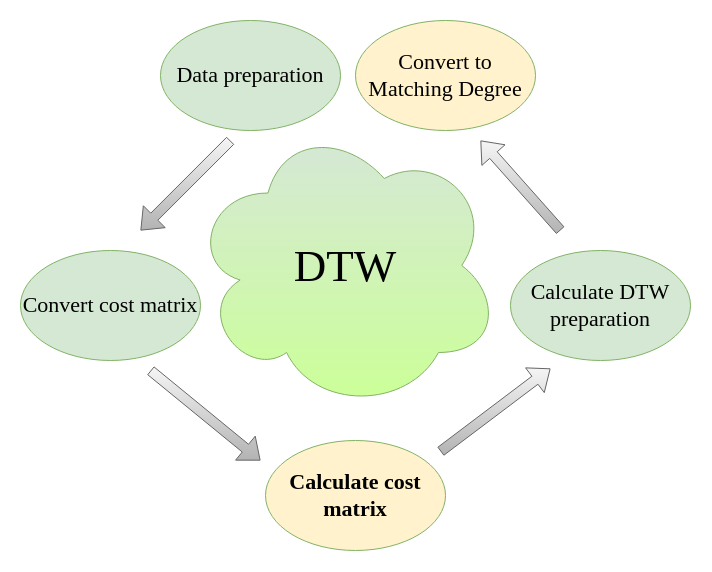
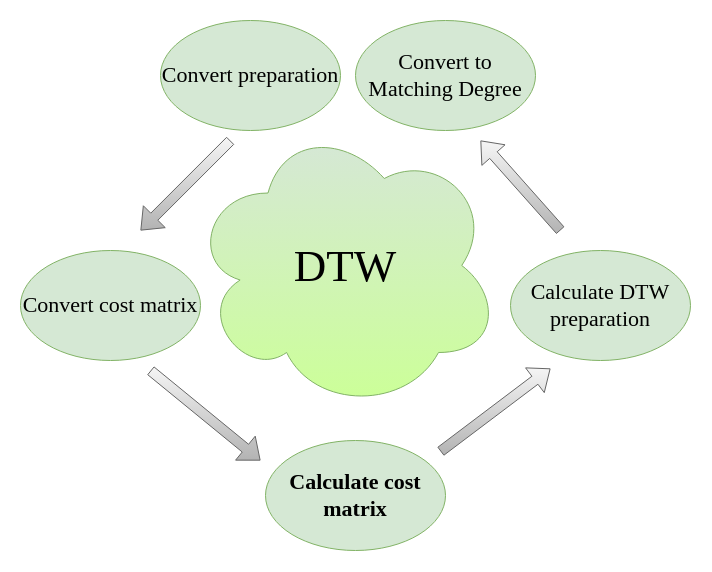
node "Data preparation": label "Data preparation" -> "Convert preparation"
node "Convert to Matching Degree": fillcolor #fff2cc -> #d5e8d4
node "Calculate cost matrix": fillcolor #fff2cc -> #d5e8d4
